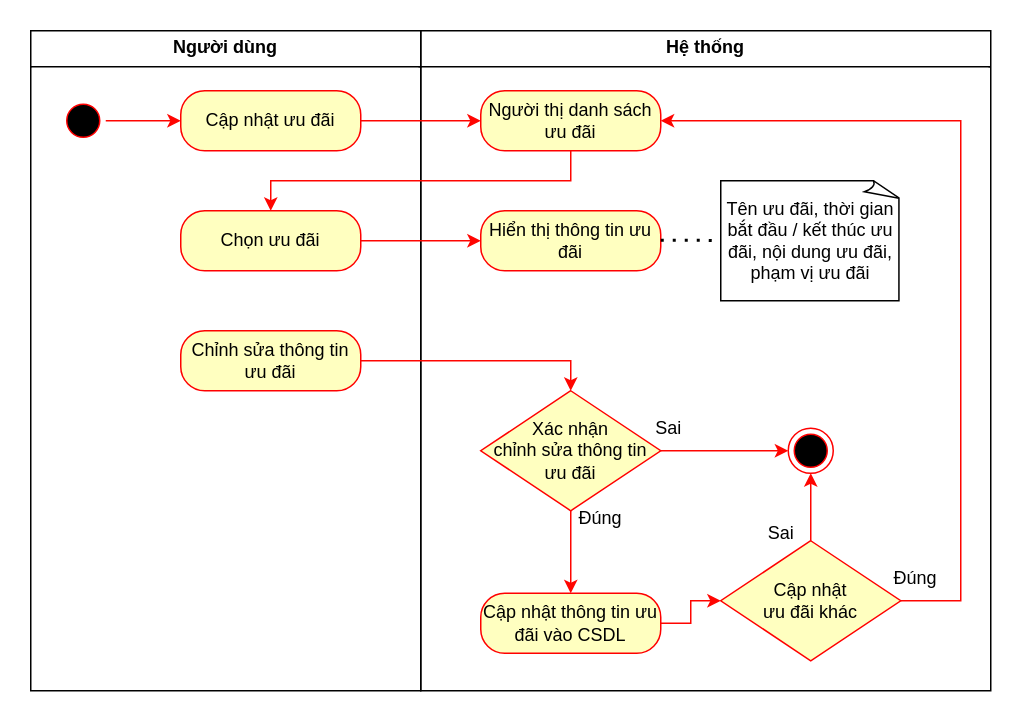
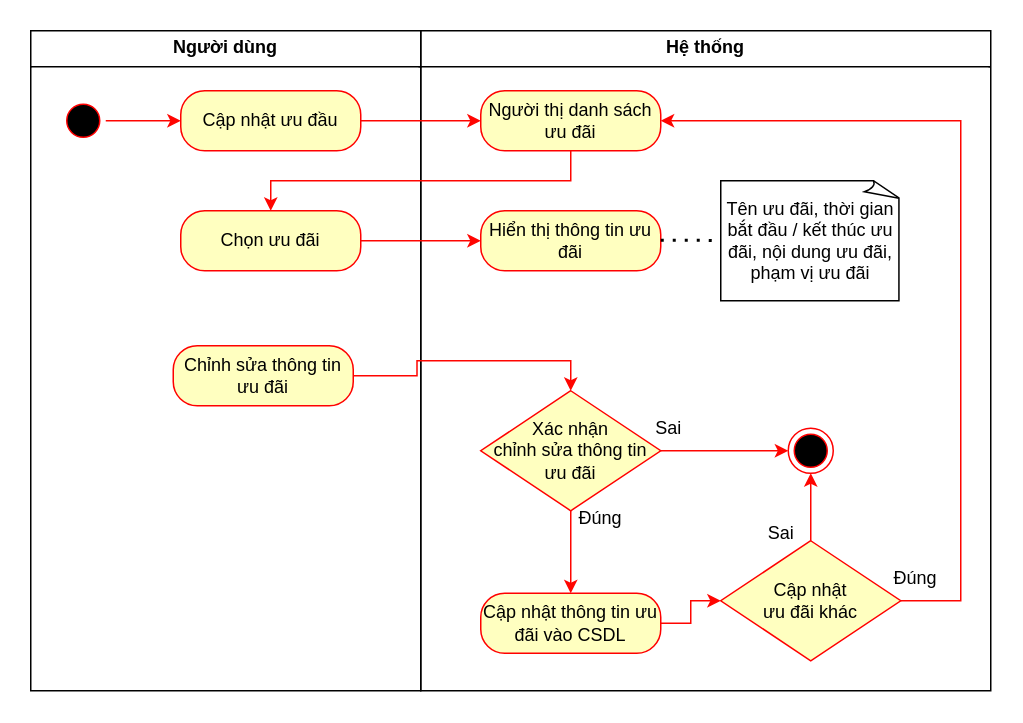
node "Cập nhật ưu đãi": label "Cập nhật ưu đãi" -> "Cập nhật ưu đầu"
node "Chỉnh sửa thông tin ưu đãi": moved (271, 361) -> (263, 376)
